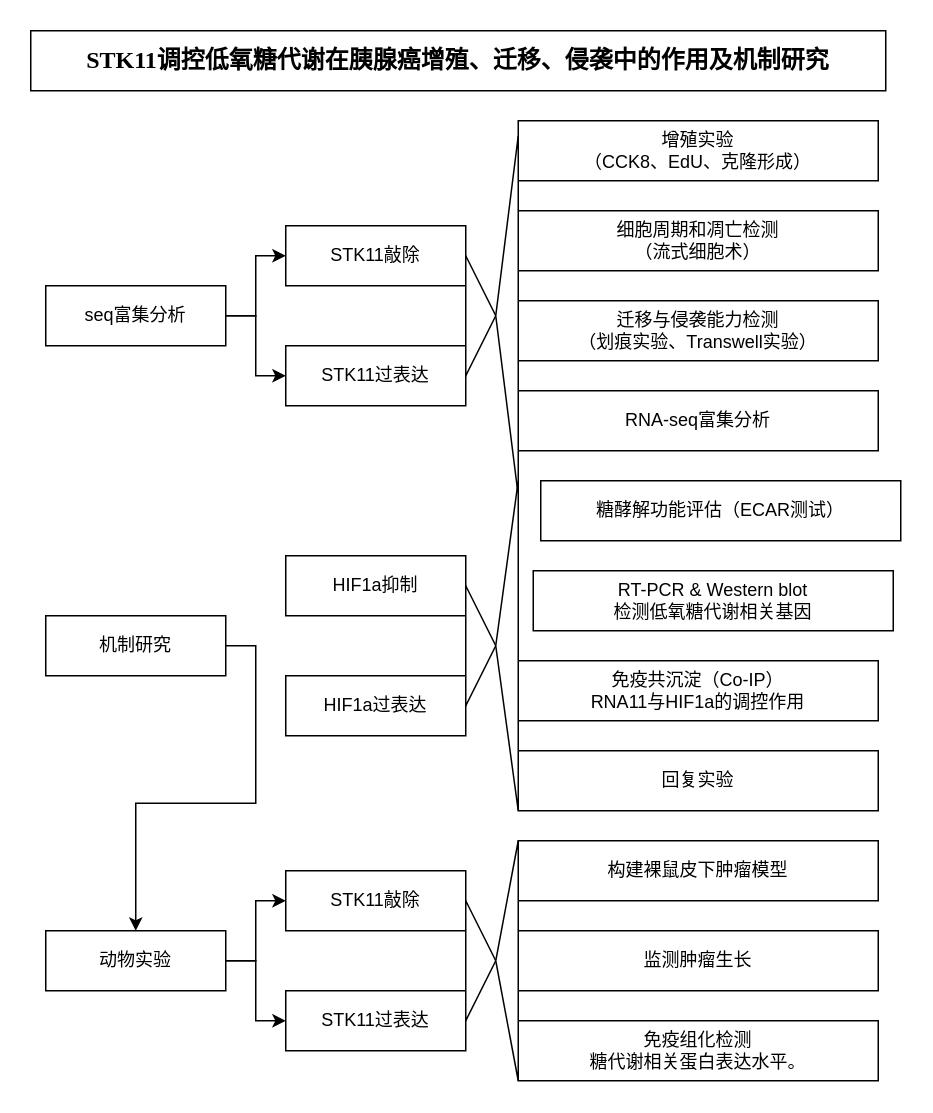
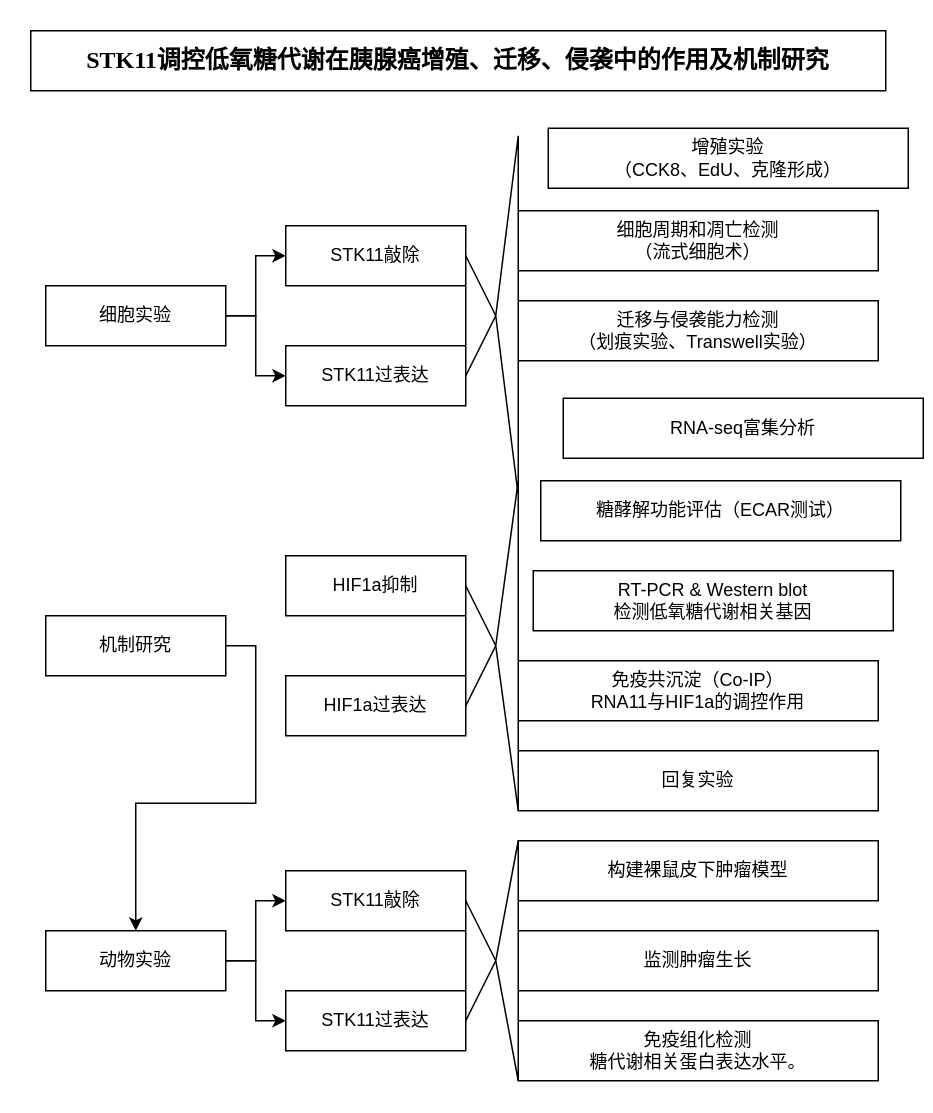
node "增殖实验 （CCK8、EdU、克隆形成）": moved (698, 151) -> (728, 158)
node "seq富集分析": label "seq富集分析" -> "细胞实验"
node "RNA-seq富集分析": moved (698, 421) -> (743, 428)
